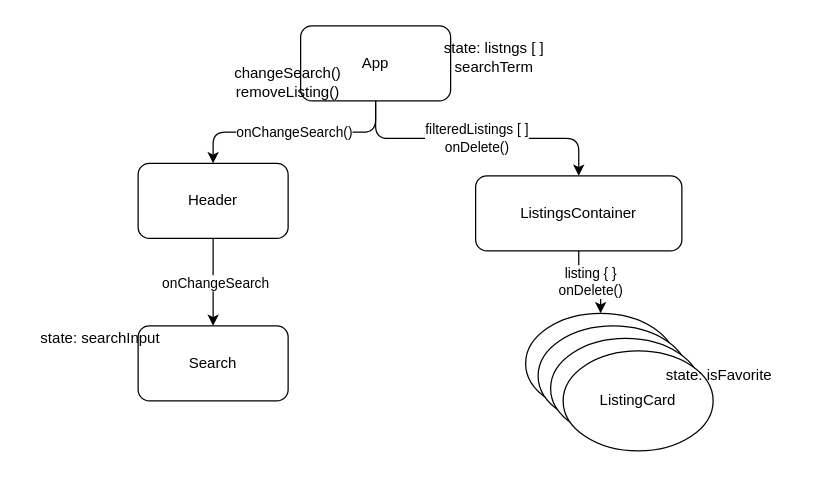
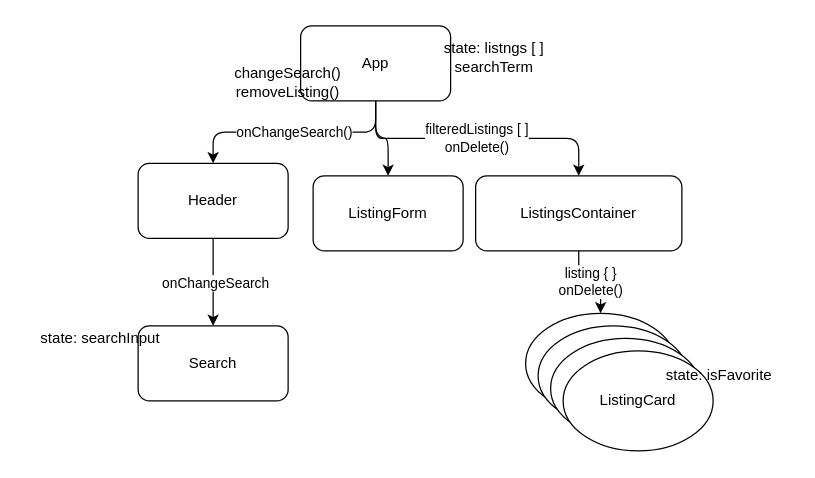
edge "App" -> "ListingForm": added
node "ListingForm": added
